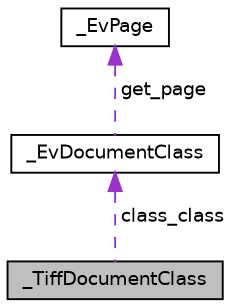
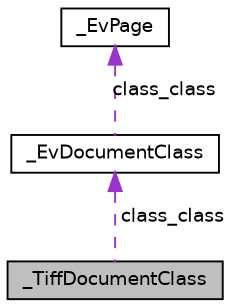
edge "_EvDocumentClass" -> "_EvPage": label " get_page" -> " class_class"
